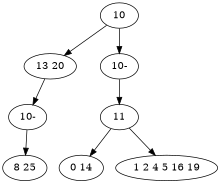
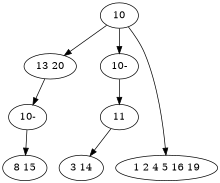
edge "11" -> "1 2 4 5 16 19": now "10" -> "1 2 4 5 16 19"
node "8 25": label "8 25" -> "8 15"
node "0 14": label "0 14" -> "3 14"
